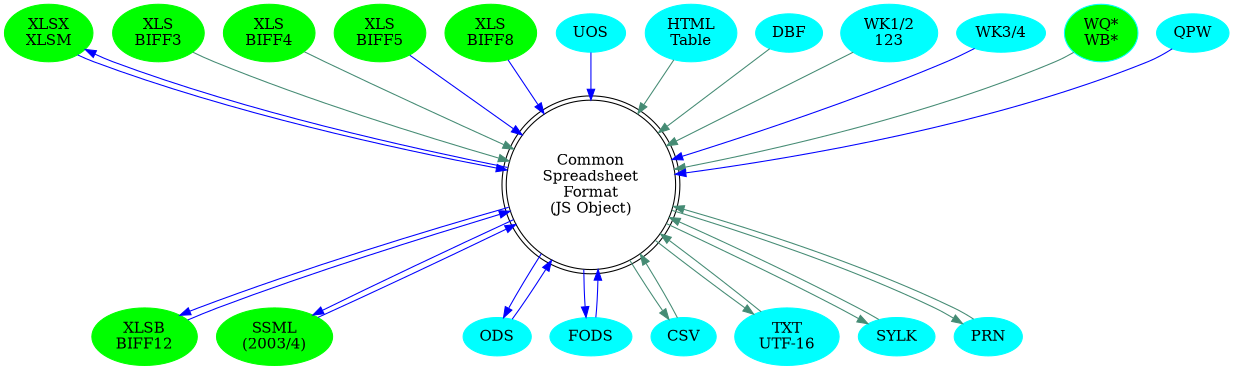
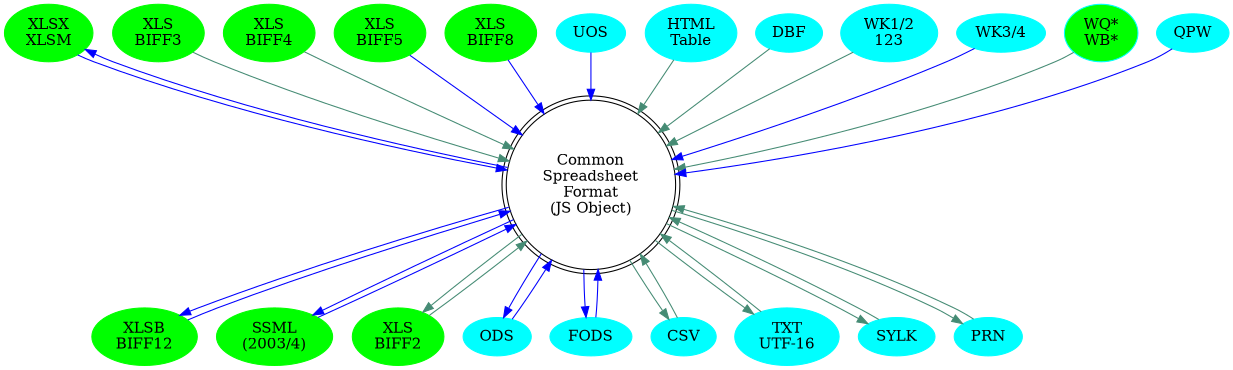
node "XLS BIFF2": added
